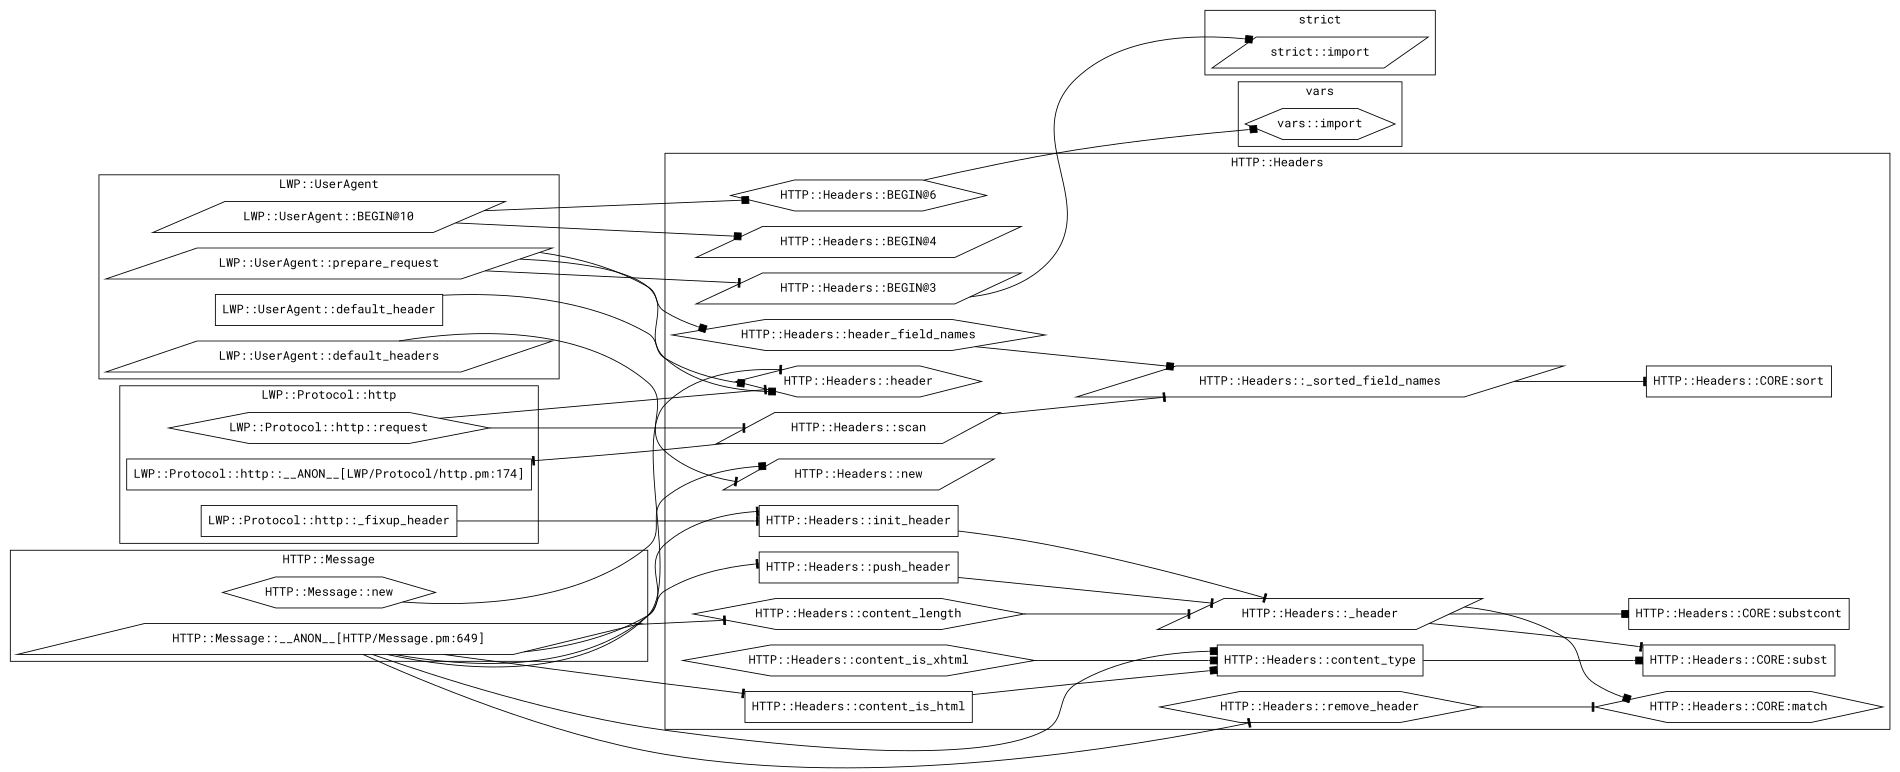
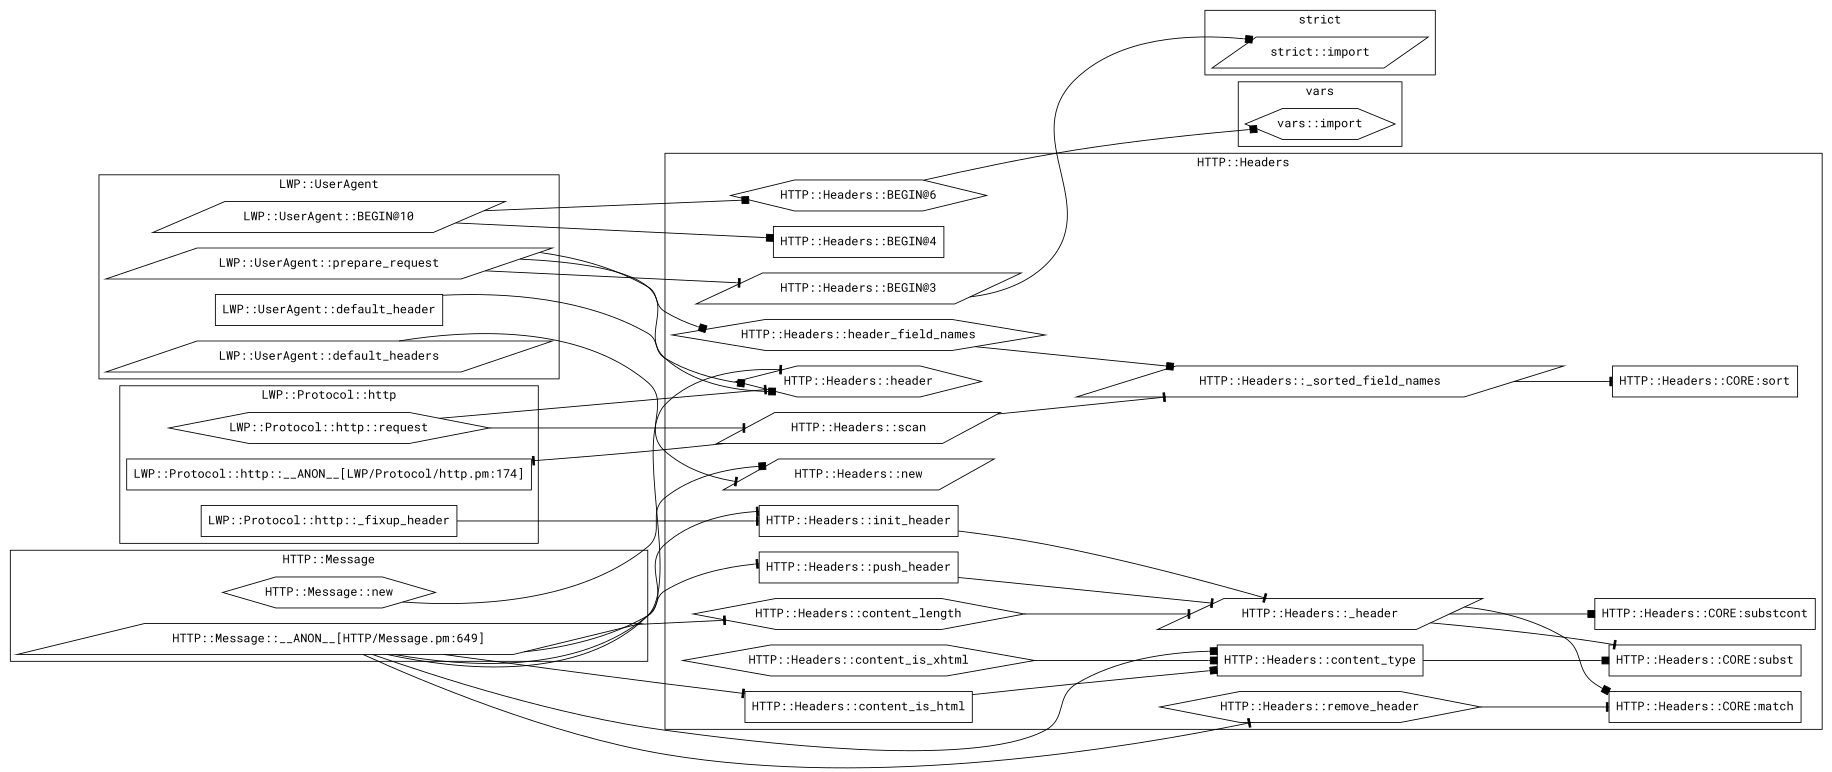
node "HTTP::Headers::BEGIN@4": shape parallelogram -> box
node "HTTP::Headers::CORE:match": shape hexagon -> box
